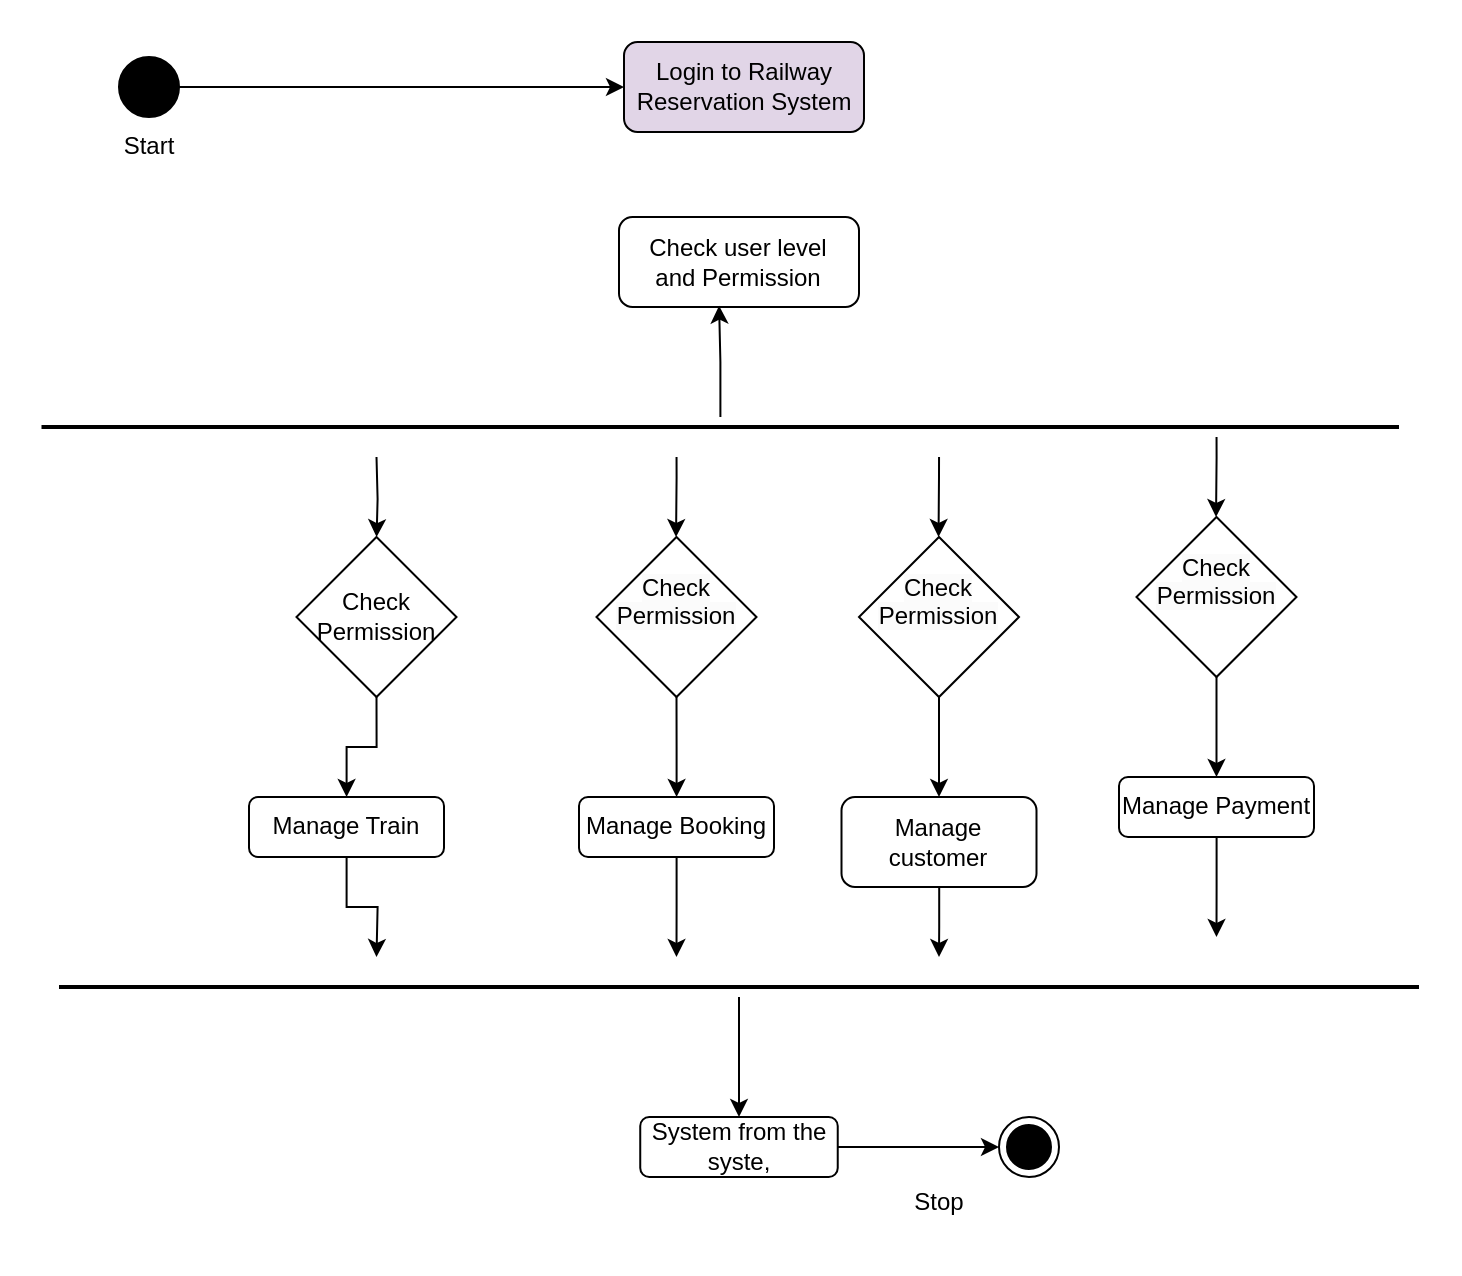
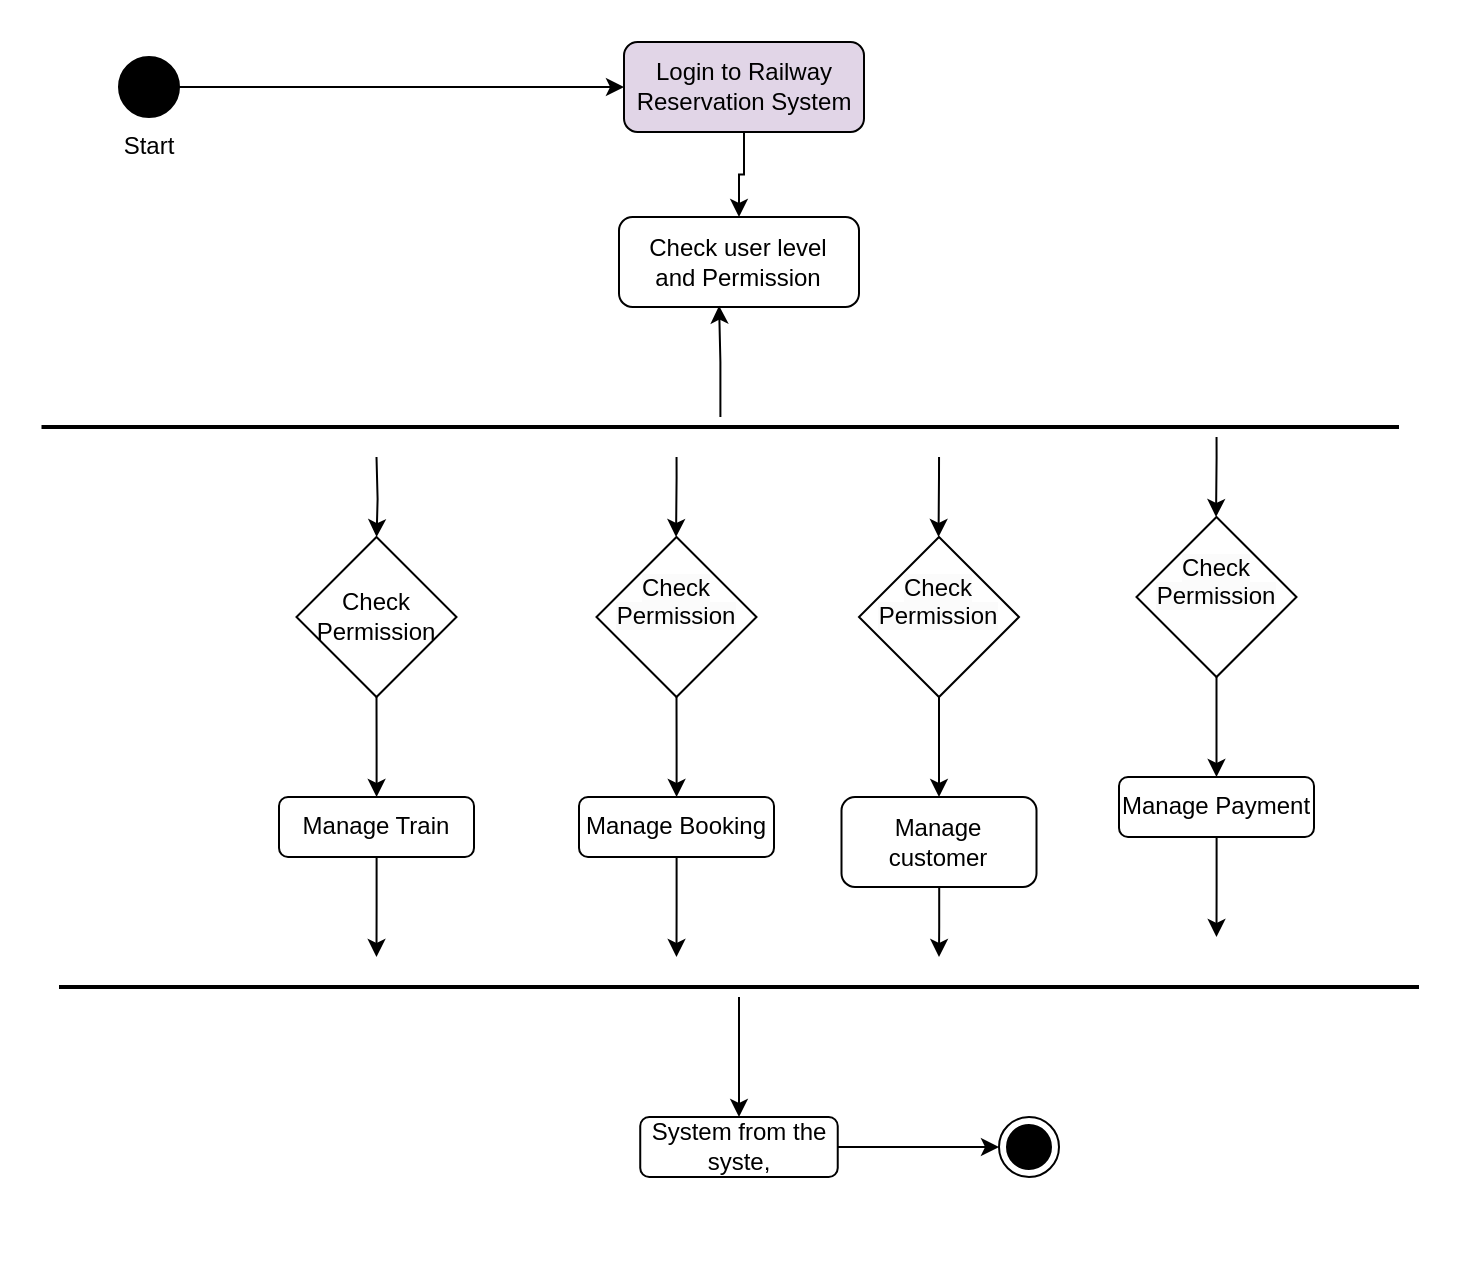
edge "Login to Railway Reservation System" -> "Check user level and Permission": added
node "Manage Train": moved (347, 827) -> (377, 827)
node "Stop": removed
